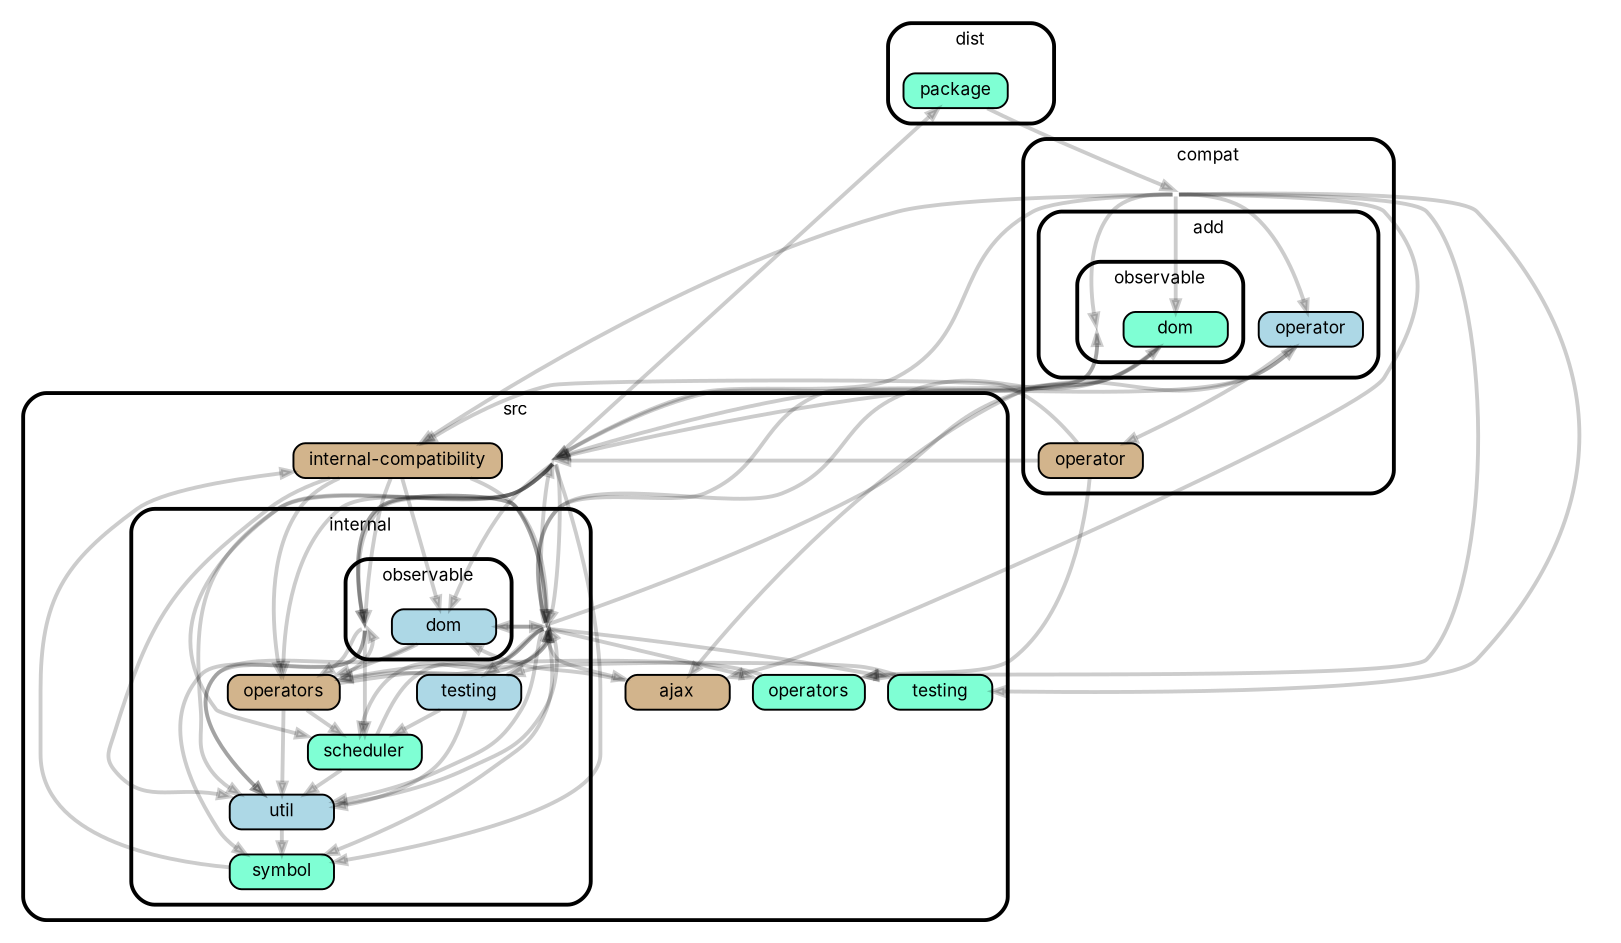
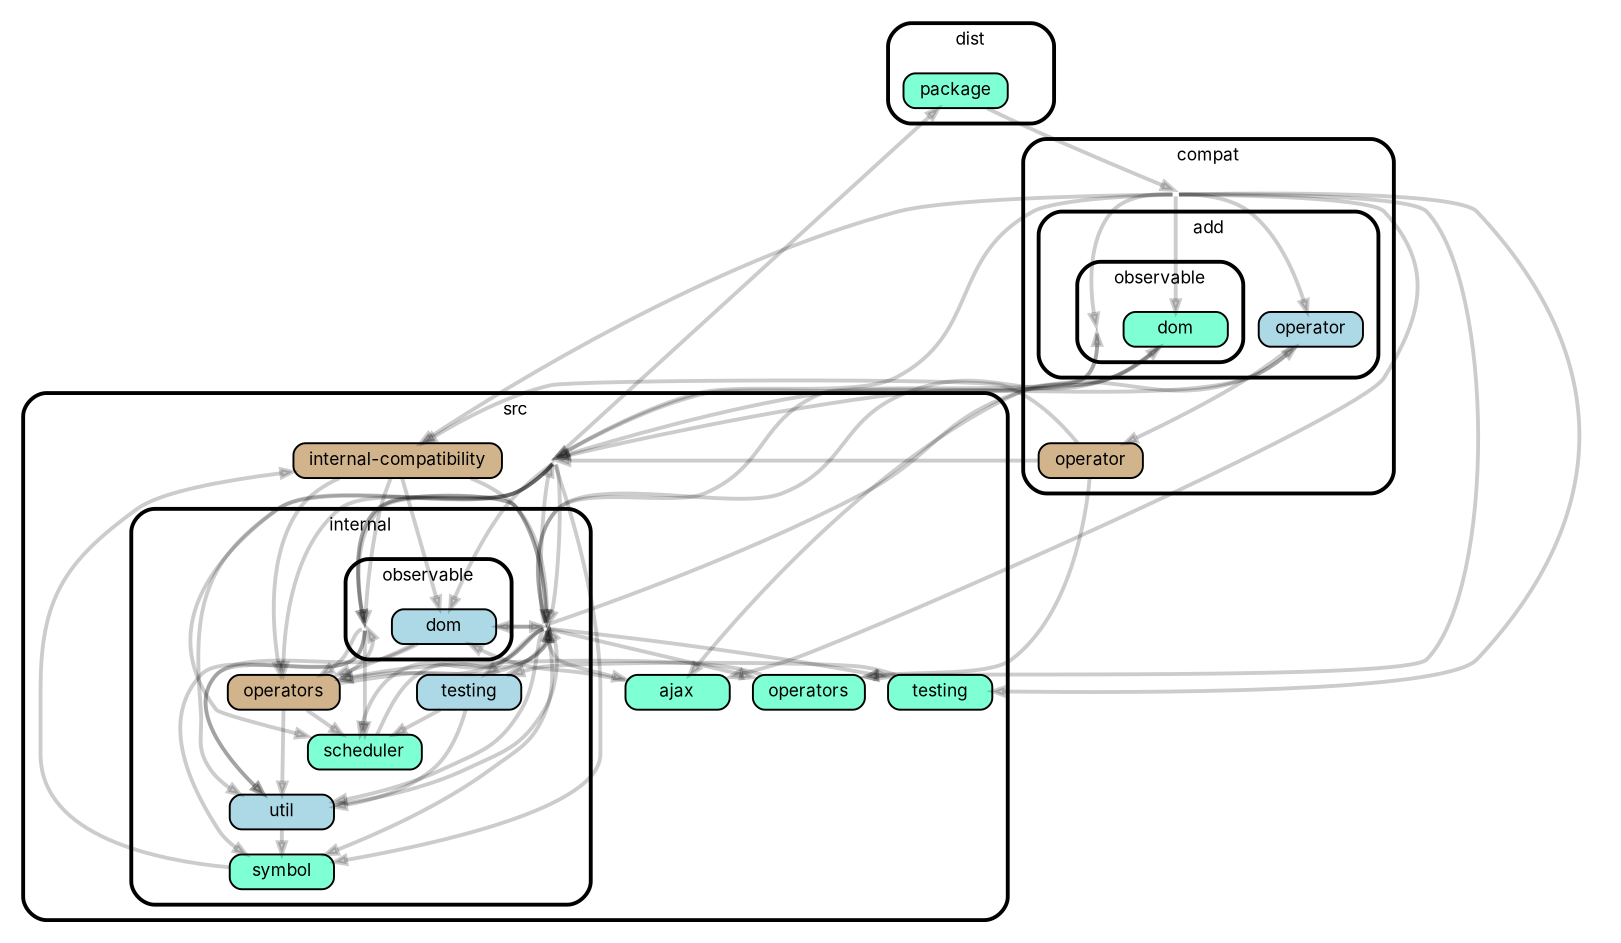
edge "internal-compatibility" -> "util": removed
node "ajax": fillcolor tan -> aquamarine
edge "scheduler" -> "util": removed
